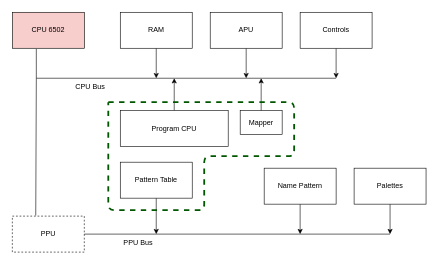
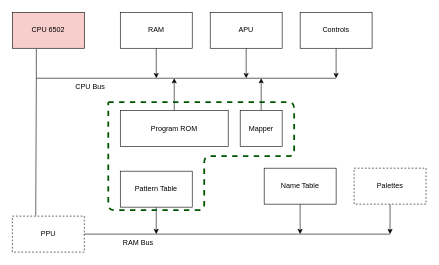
node "Mapper": size 42x24 -> 42x36
node "Program CPU": label "Program CPU" -> "Program ROM"
node "Pattern Table": moved (156, 180) -> (156, 189)
node "Name Pattern": label "Name Pattern" -> "Name Table"
node "Palettes": style solid -> dashed
node "PPU Bus": label "PPU Bus" -> "RAM Bus"
